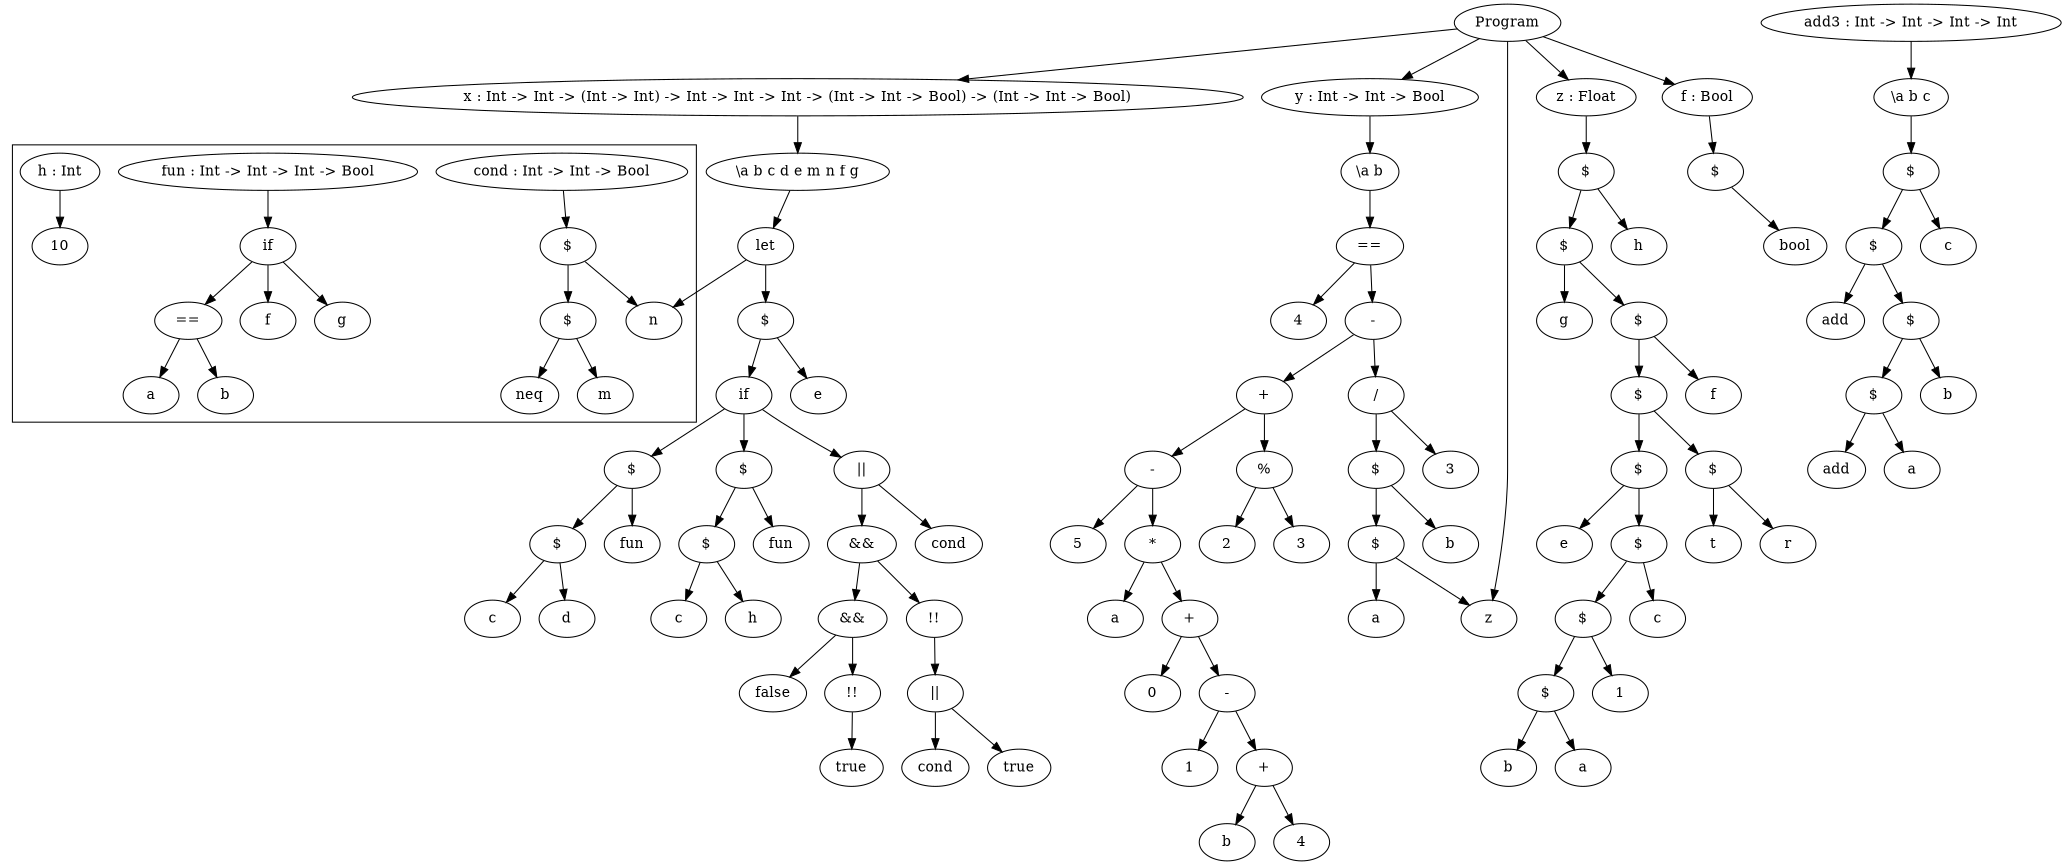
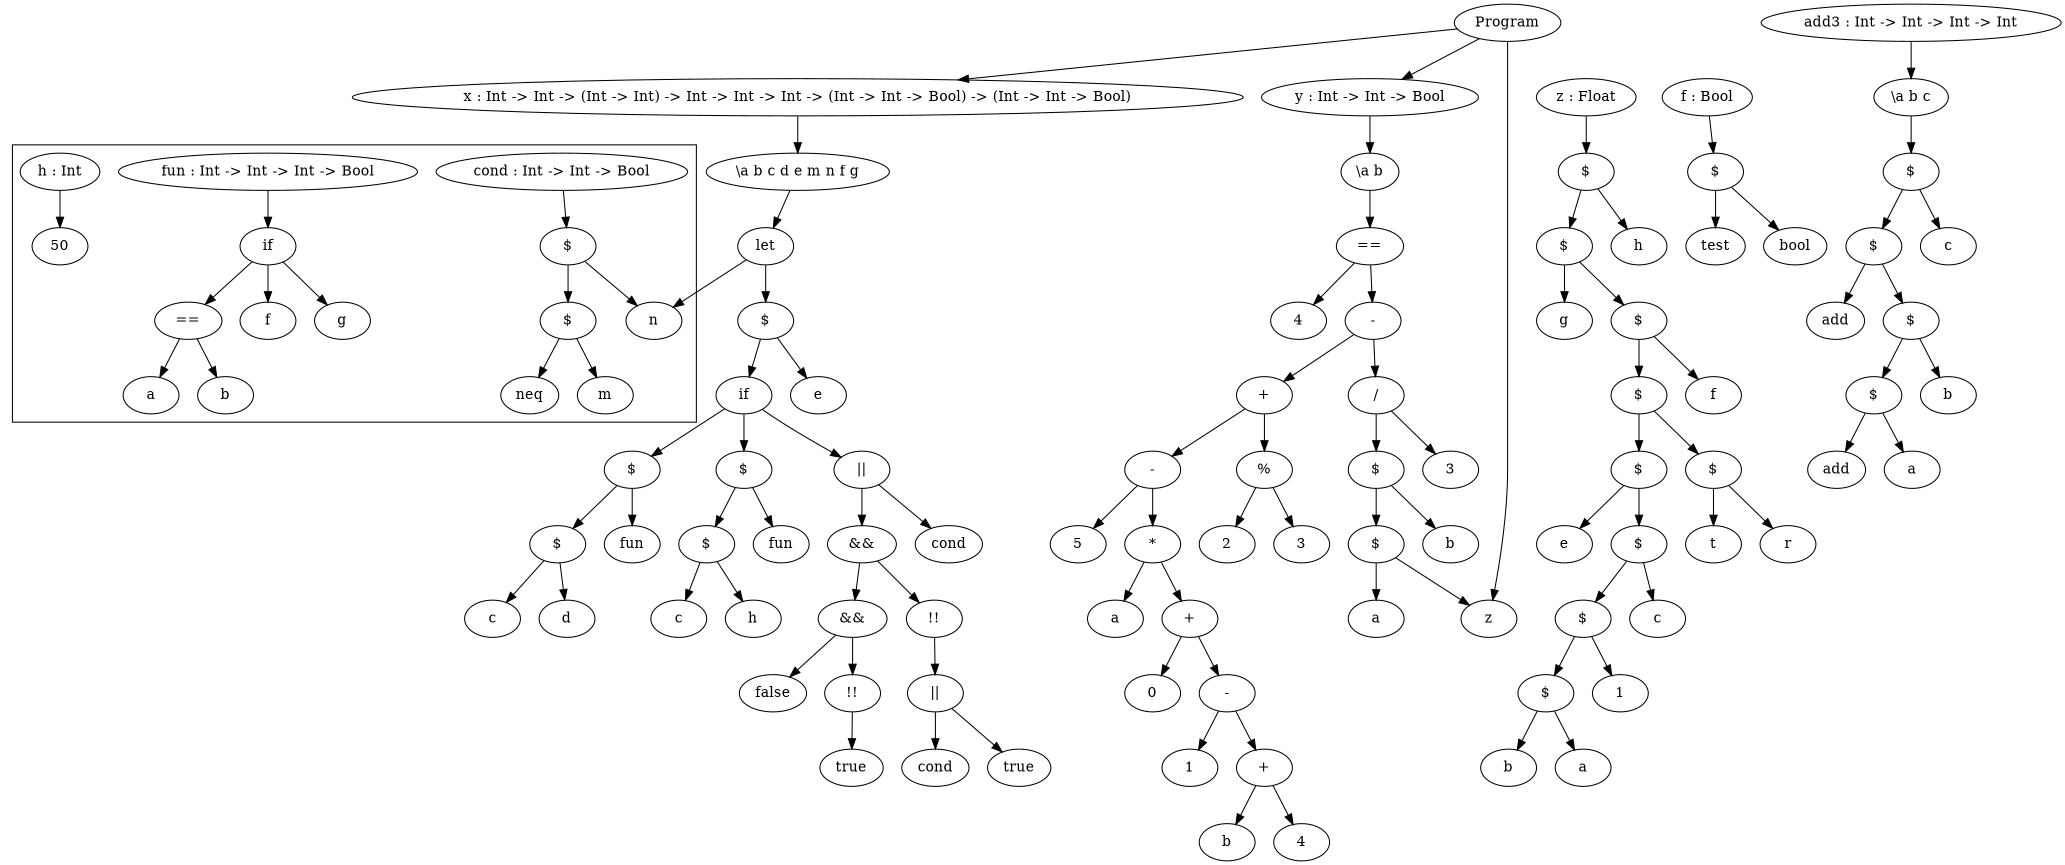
edge "Program" -> "z : Float": removed
edge "Program" -> "f : Bool": removed
node "10": label "10" -> "50"
node "test": added
